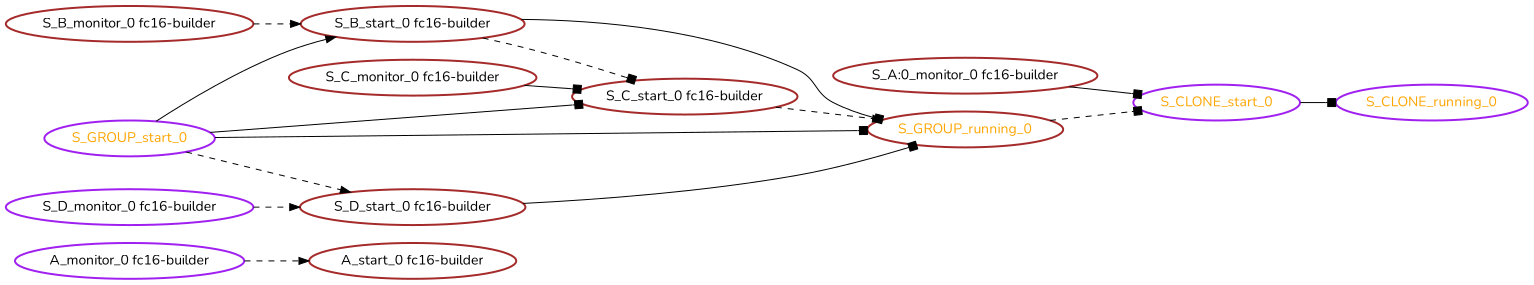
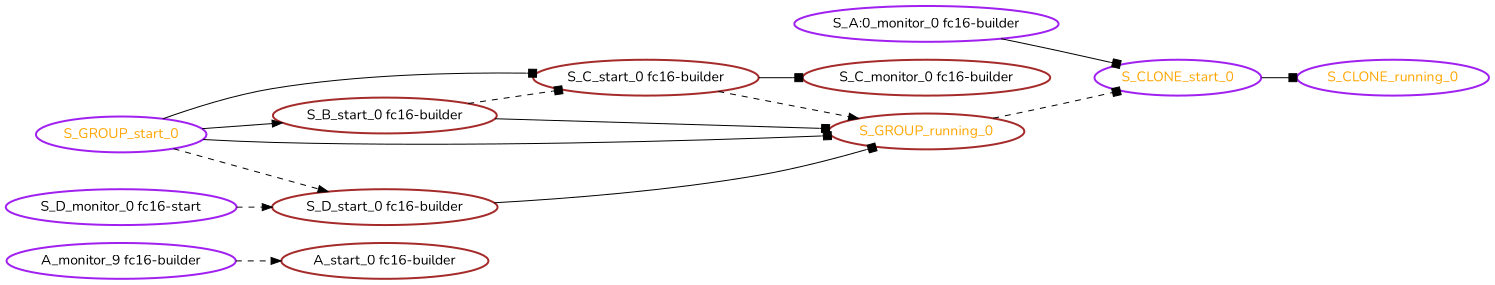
node "S_B_monitor_0 fc16-builder": removed
node "S_A:0_monitor_0 fc16-builder": color brown -> purple
edge "S_C_monitor_0 fc16-builder" -> "S_C_start_0 fc16-builder": reversed
node "S_D_monitor_0 fc16-builder": label "S_D_monitor_0 fc16-builder" -> "S_D_monitor_0 fc16-start"
node "A_monitor_0 fc16-builder": label "A_monitor_0 fc16-builder" -> "A_monitor_9 fc16-builder"
